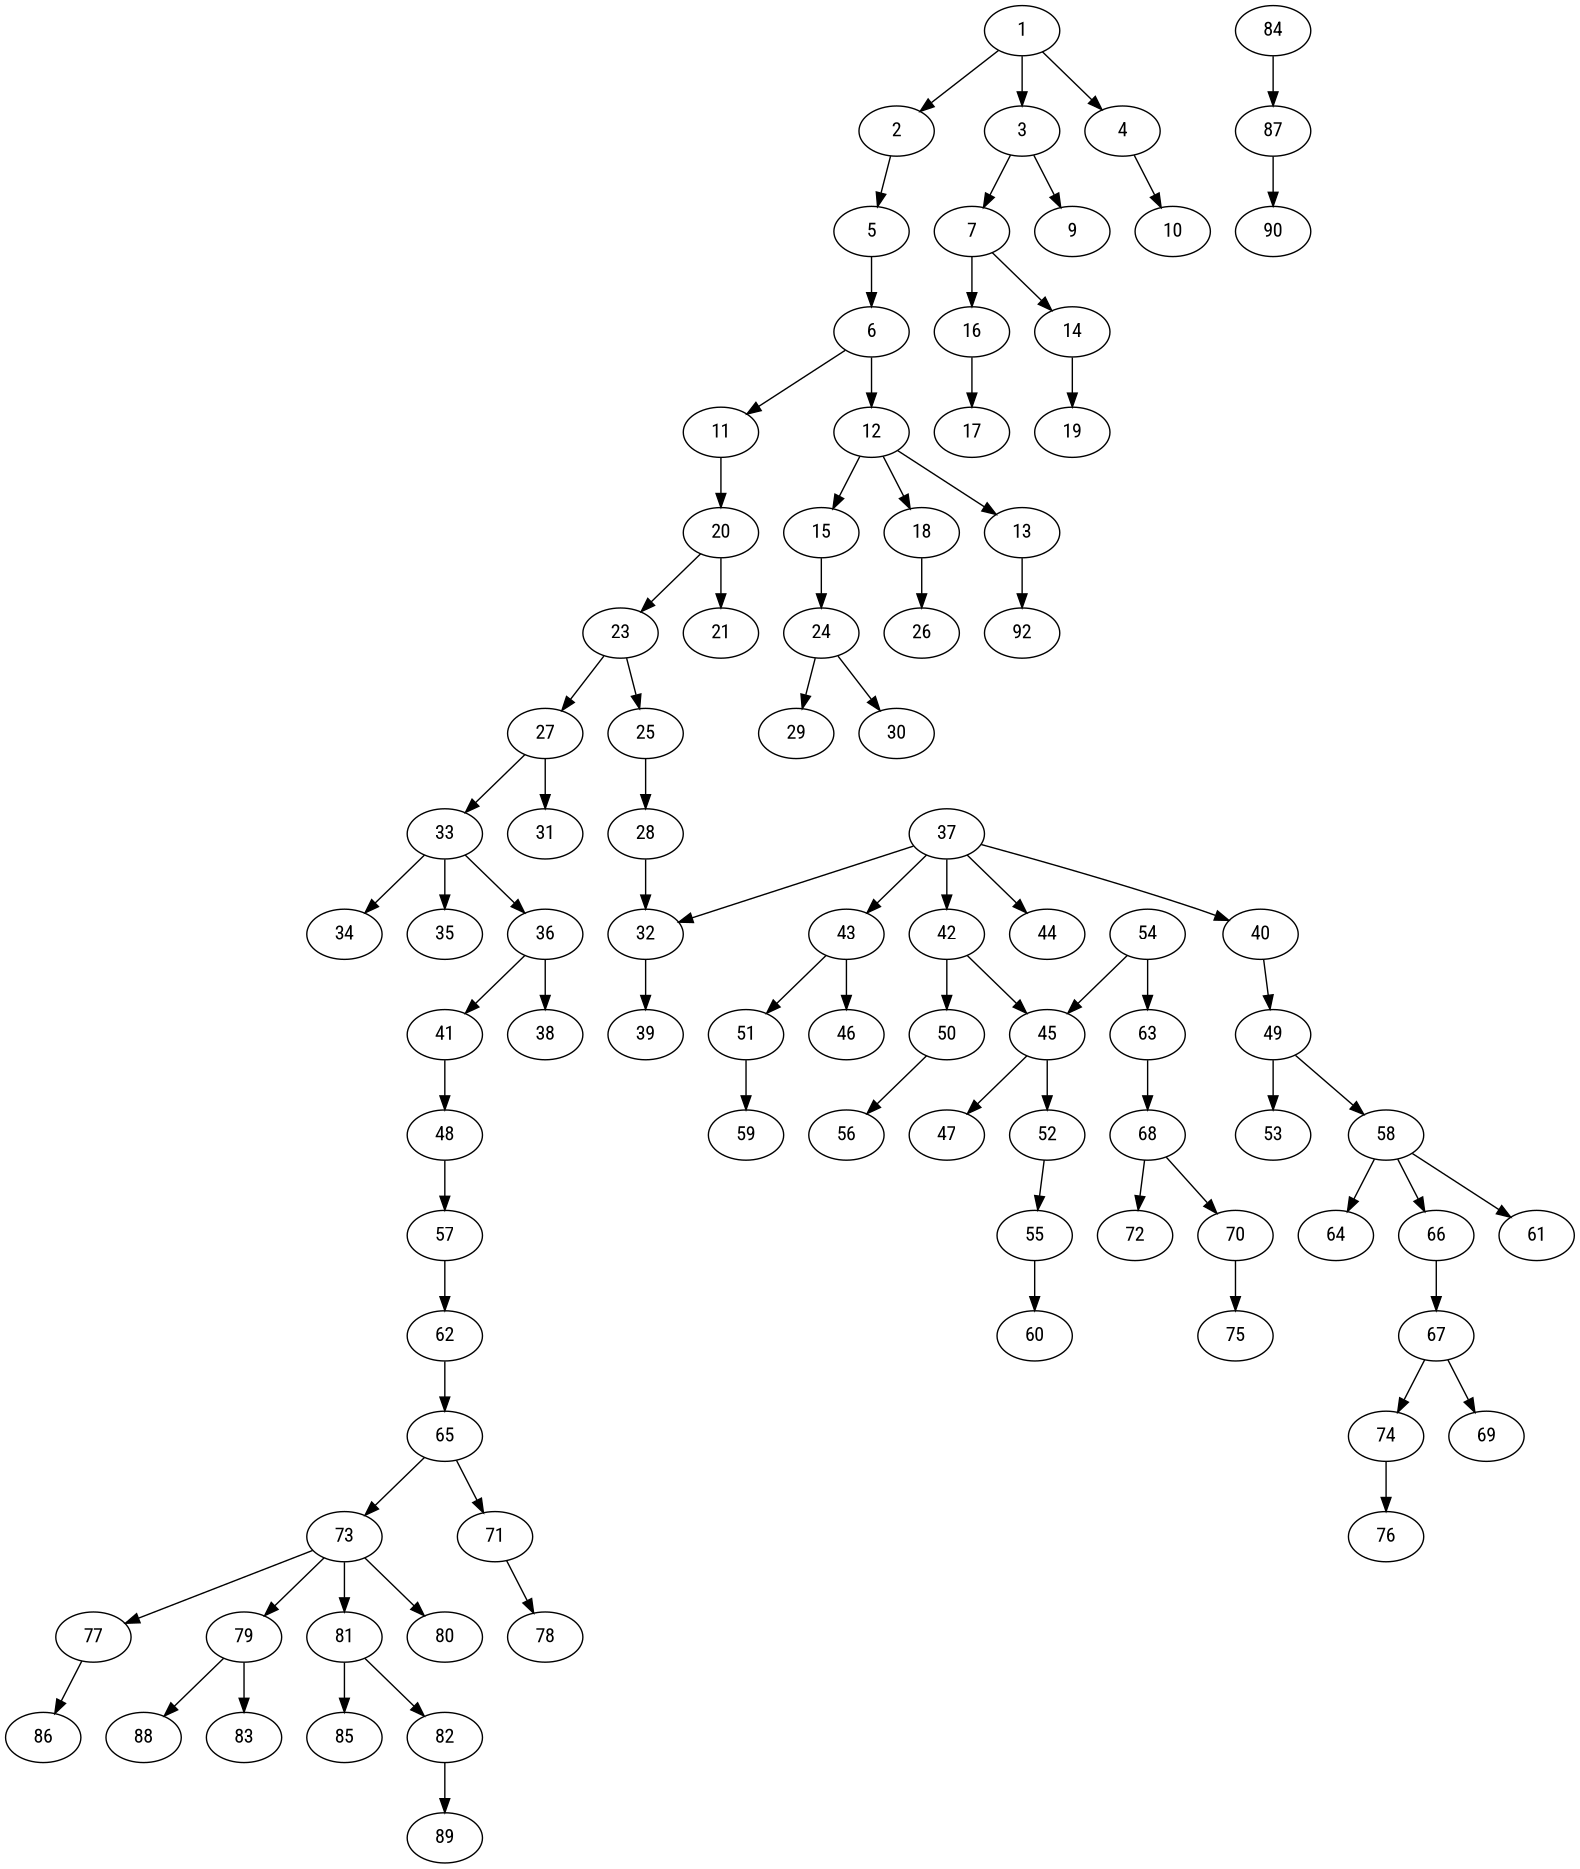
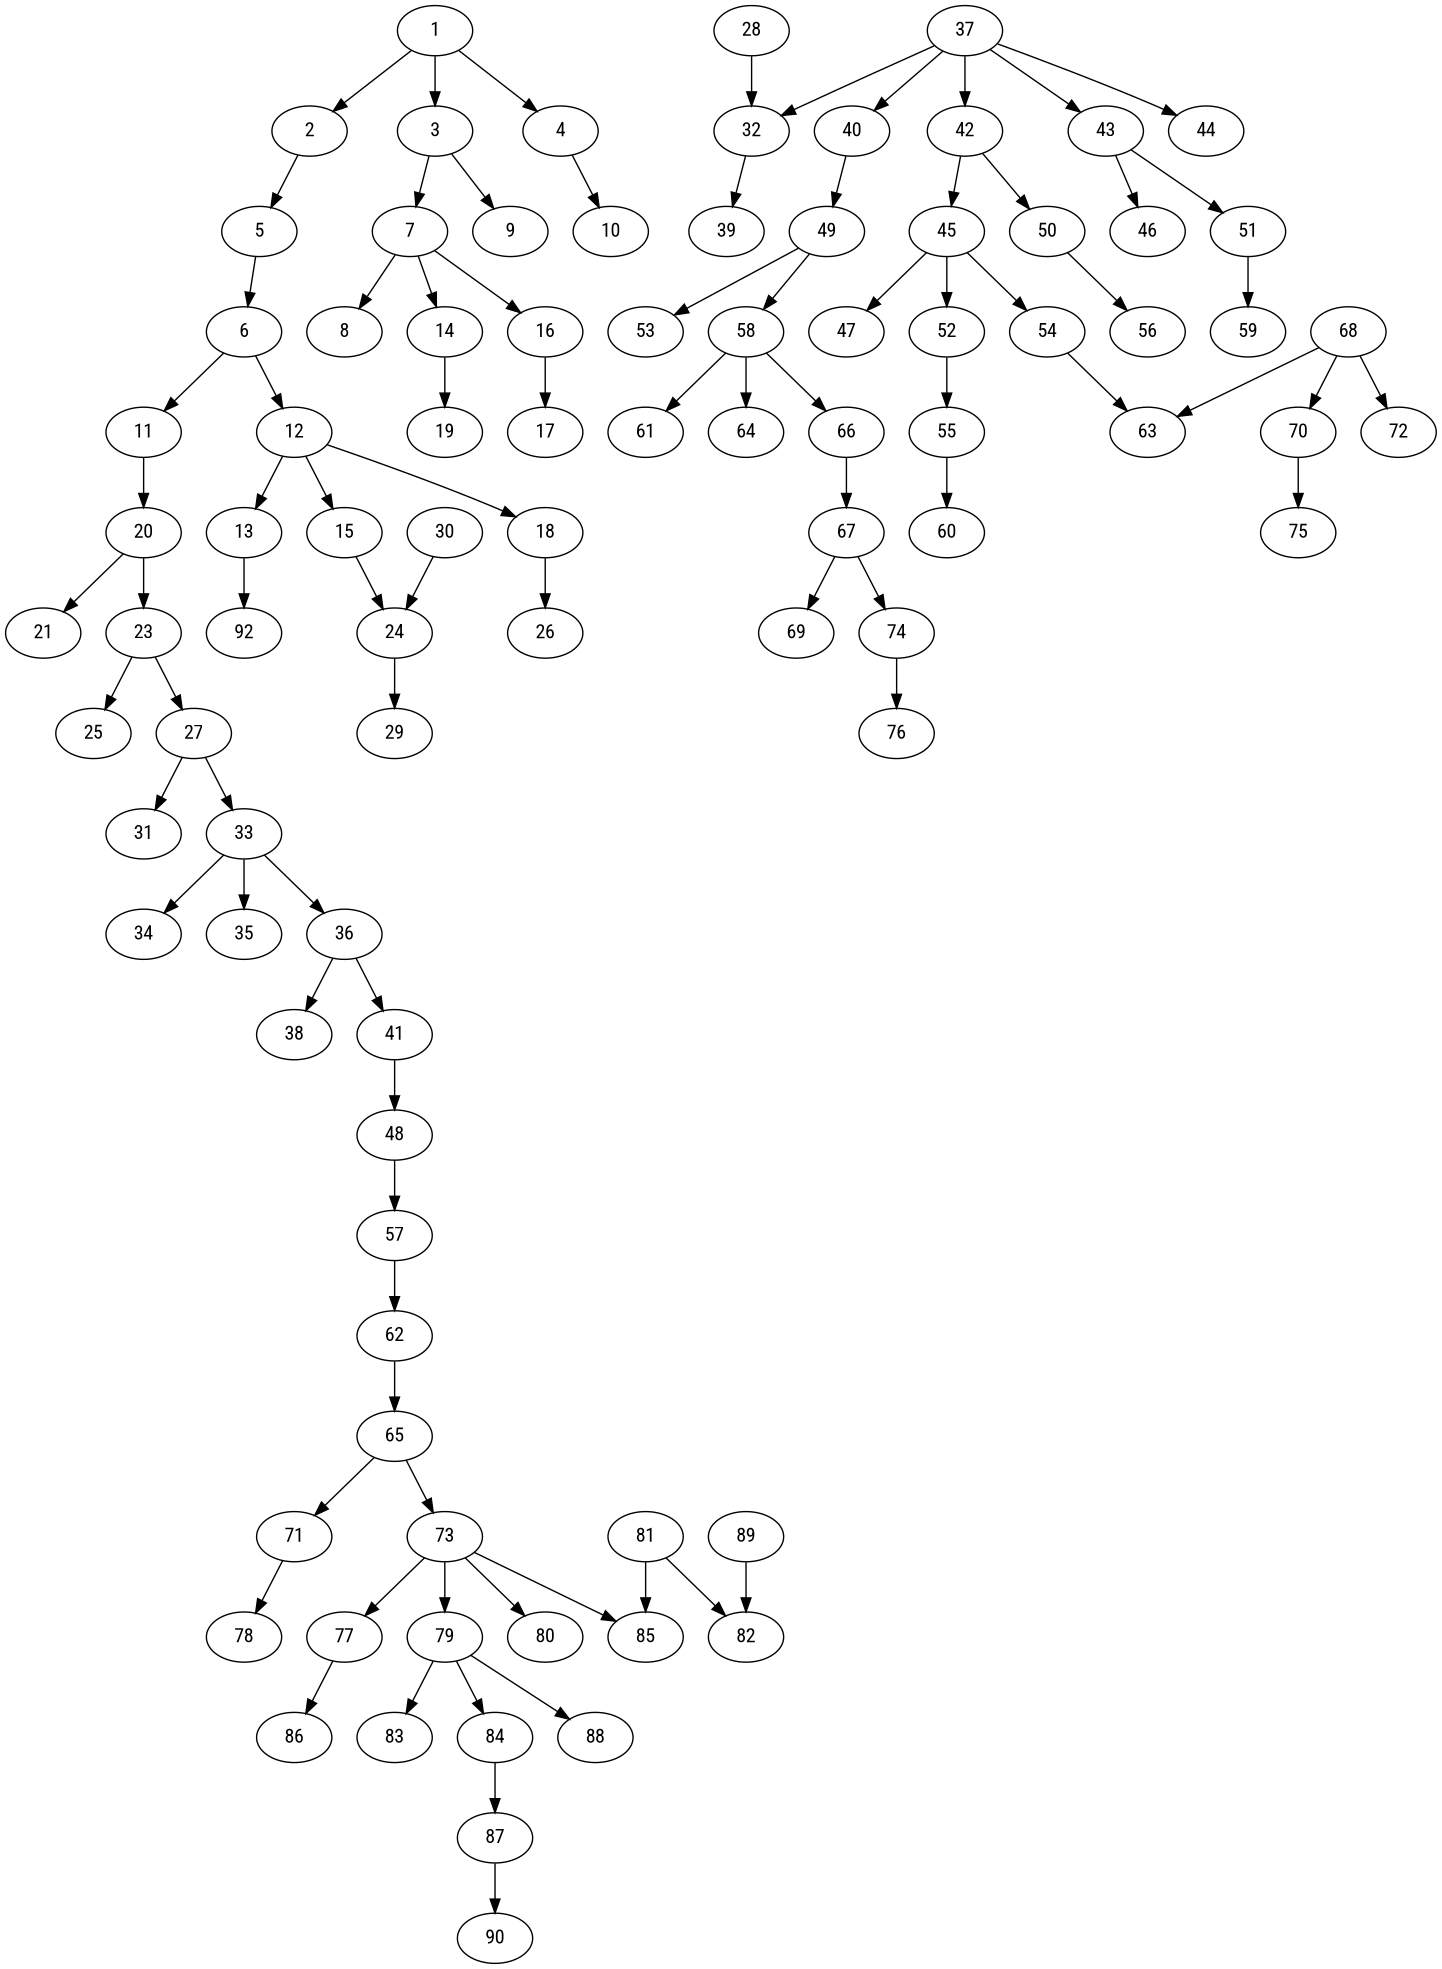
node "8": added
edge "24" -> "30": reversed
edge "25" -> "28": removed
edge "54" -> "45": reversed
edge "63" -> "68": reversed
edge "73" -> "81": now "73" -> "85"
edge "79" -> "84": added
edge "82" -> "89": reversed
